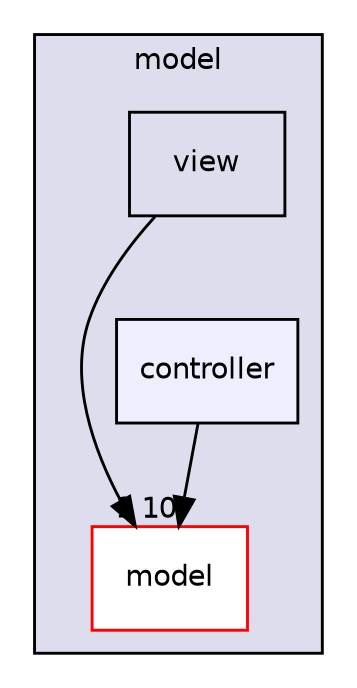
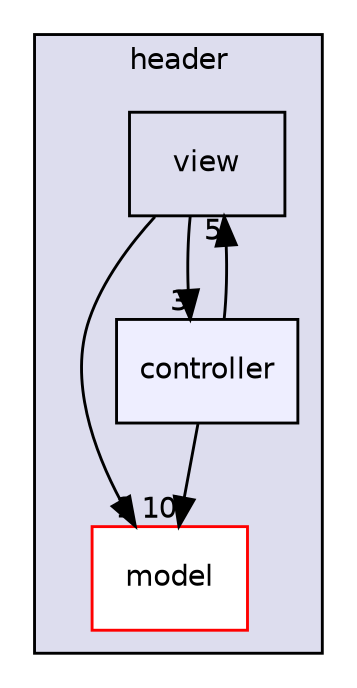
cluster "model": label "model" -> "header"
edge "view" -> "controller": added
edge "controller" -> "view": added
